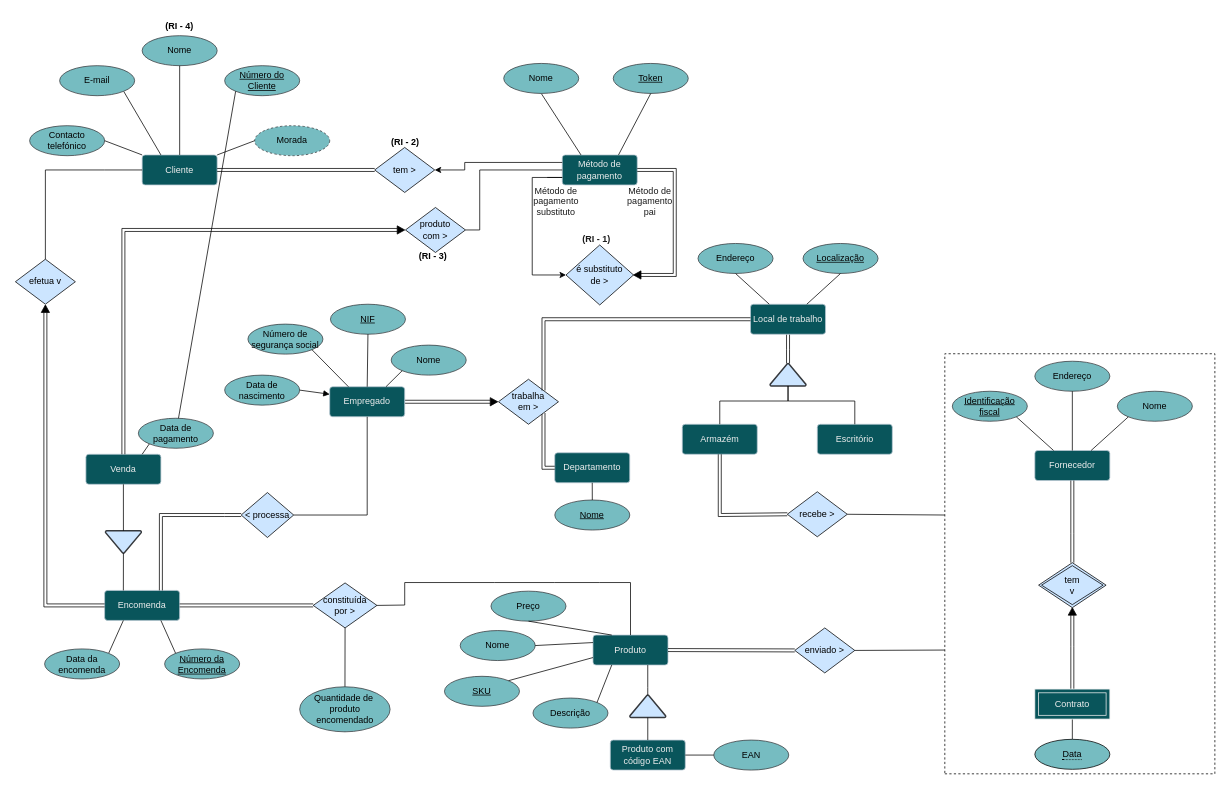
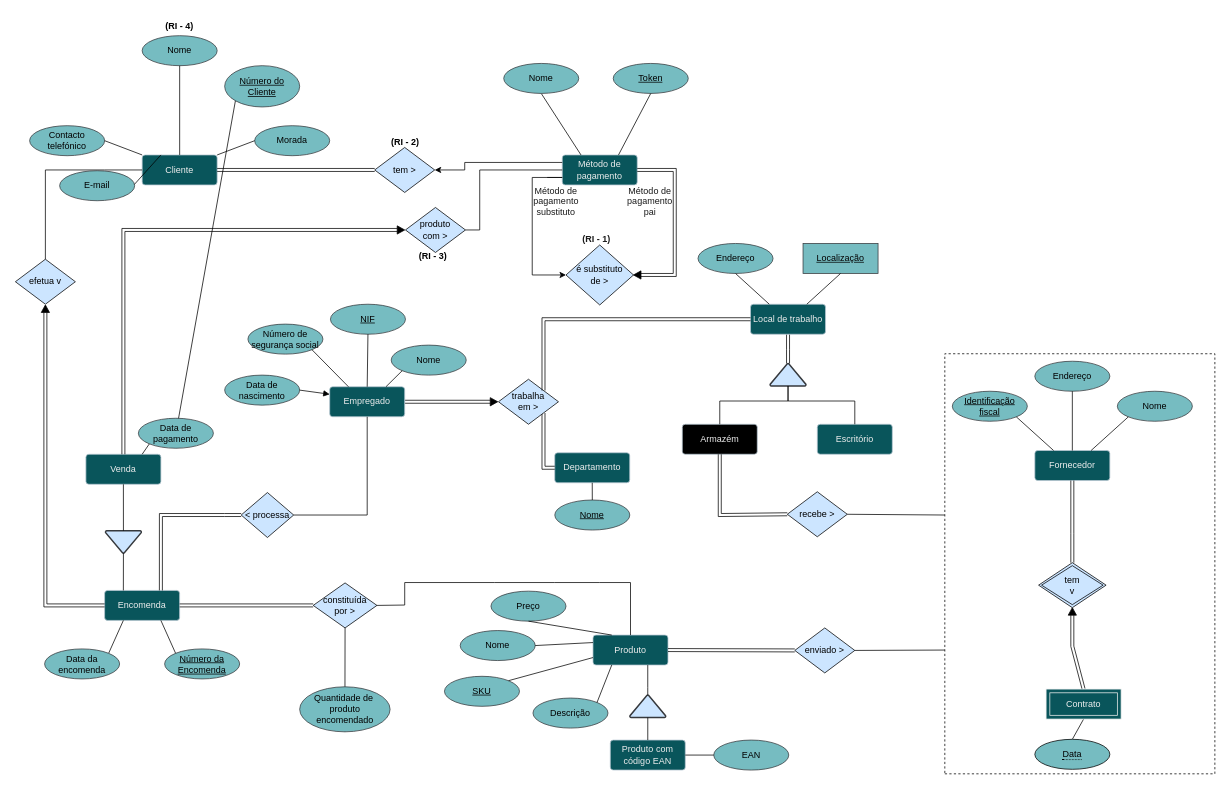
node "E-mail": moved (97, 81) -> (97, 186)
node "Número do Cliente": size 75x30 -> 75x41
node "Morada": style dashed -> solid
node "Localização": shape ellipse -> rectangle
node "Armazém": fillcolor #09555b -> #000000
node "Contrato": moved (1072, 704) -> (1083, 704)
